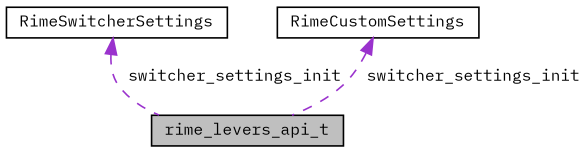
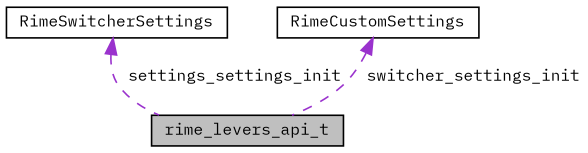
edge "rime_levers_api_t" -> "RimeSwitcherSettings": label " switcher_settings_init" -> " settings_settings_init"
